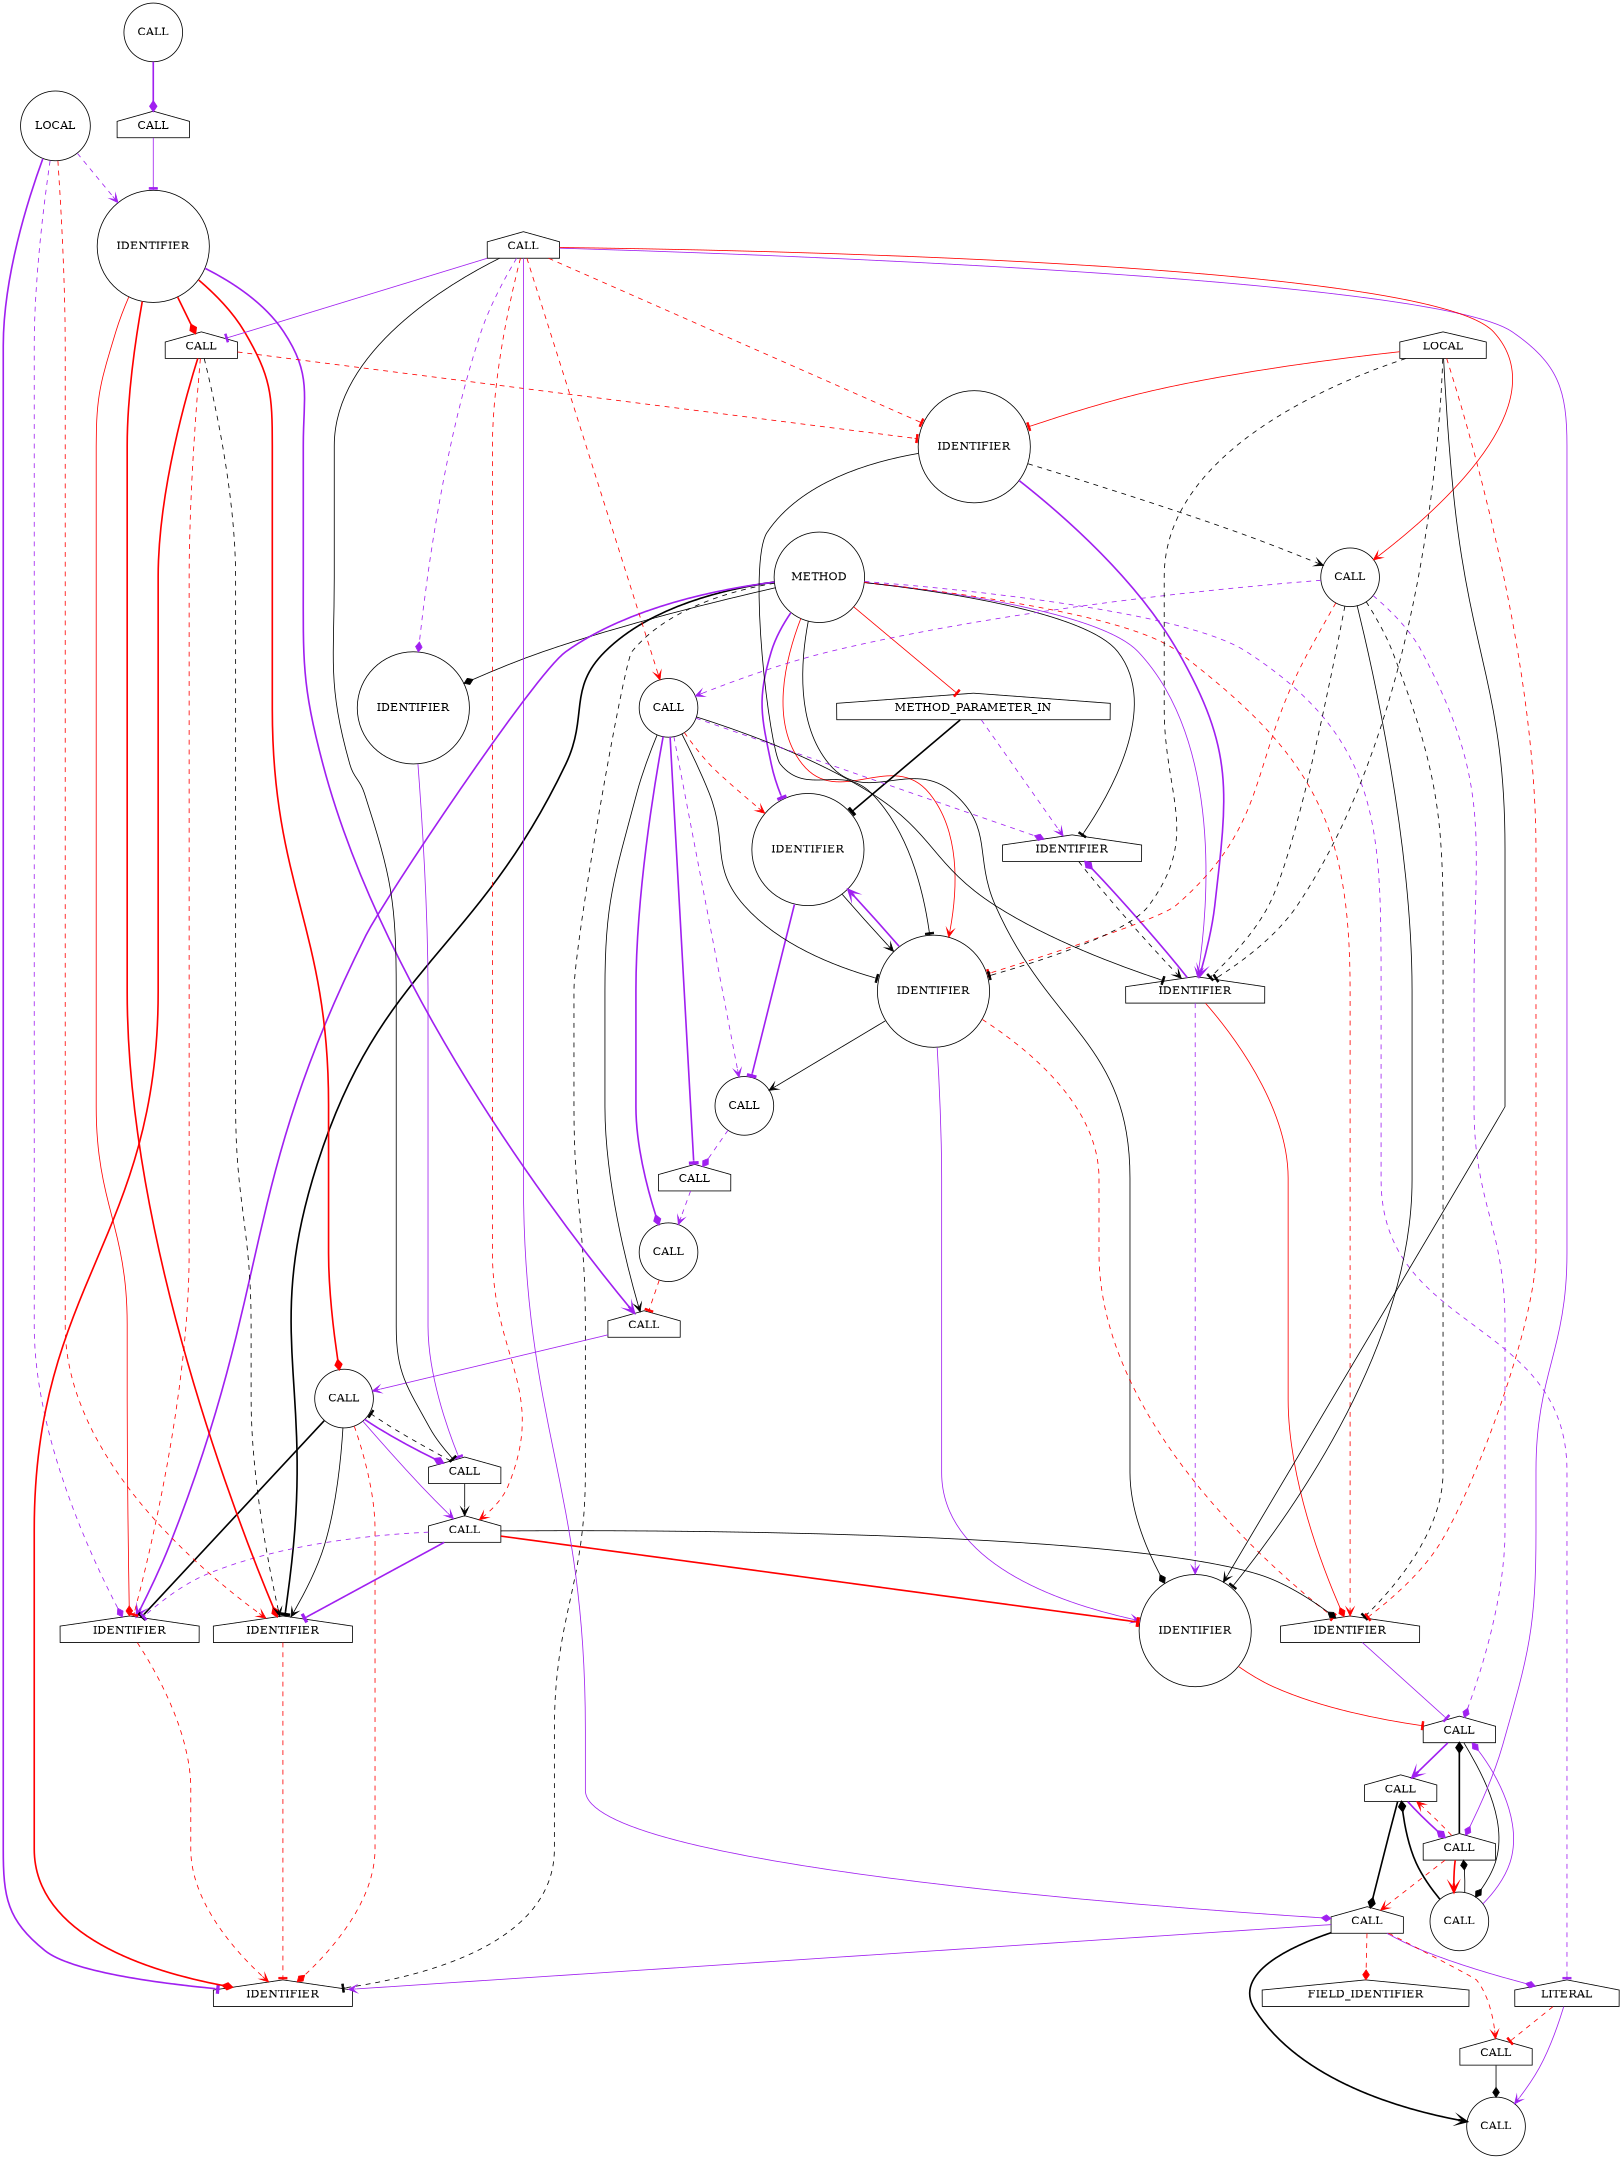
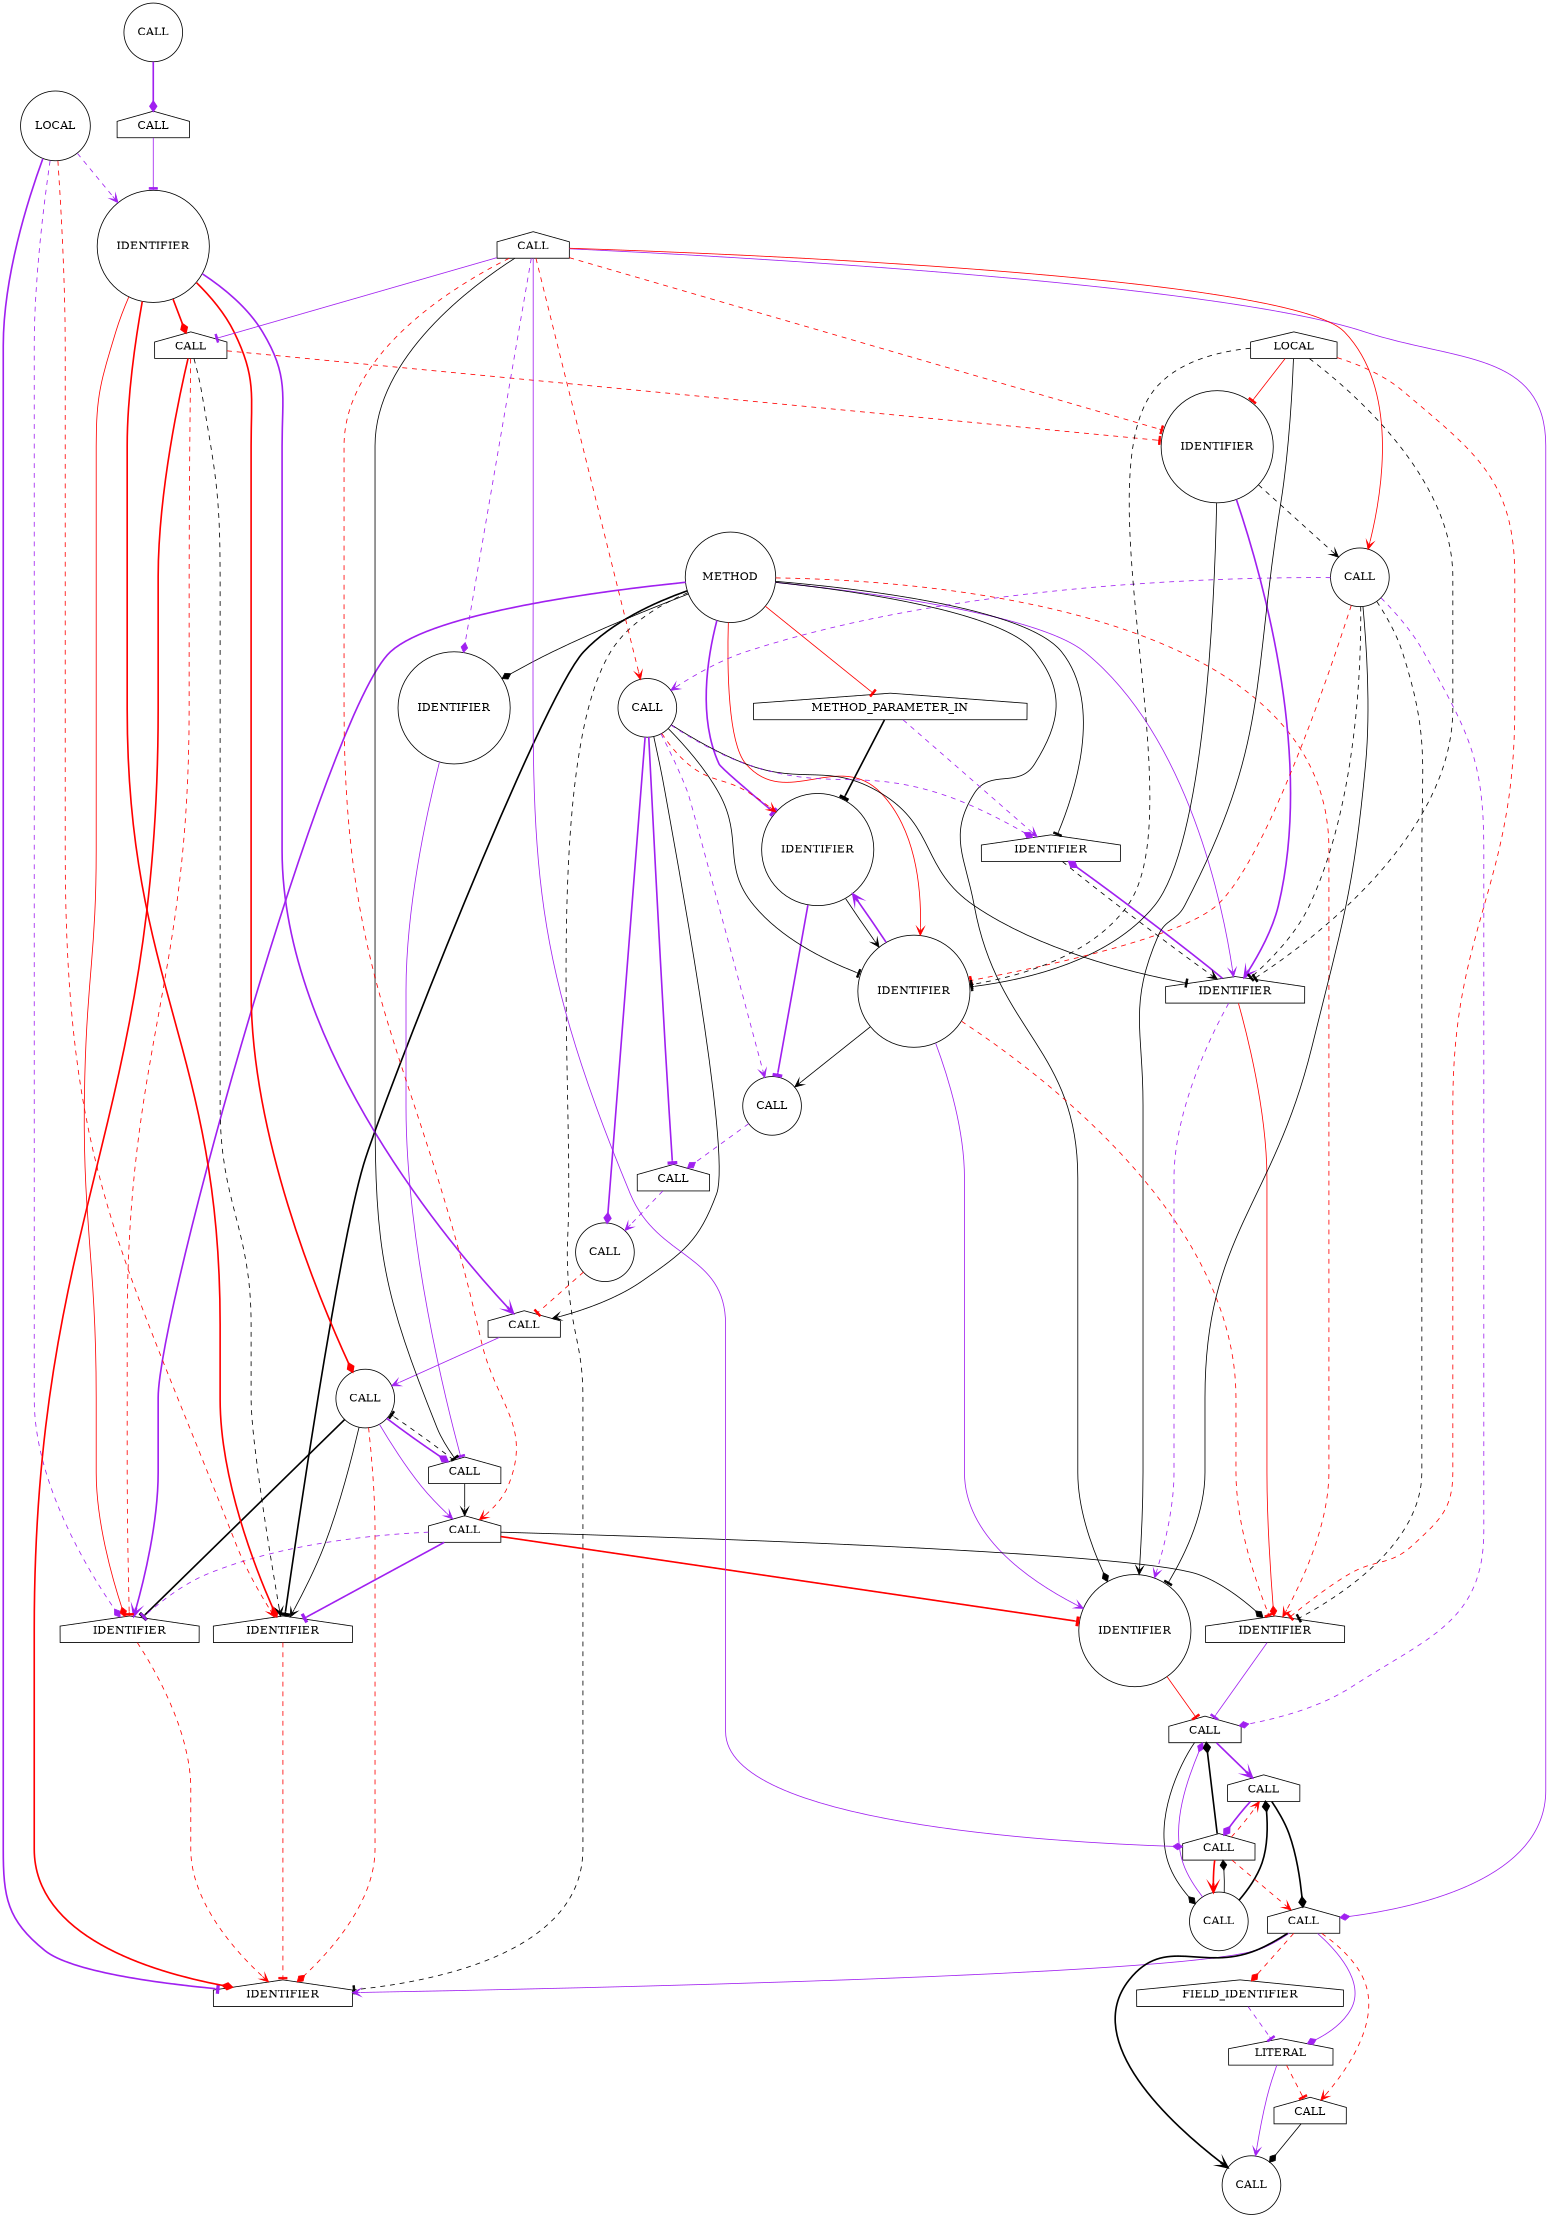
edge "METHOD" -> "LITERAL": now "FIELD_IDENTIFIER" -> "LITERAL"
